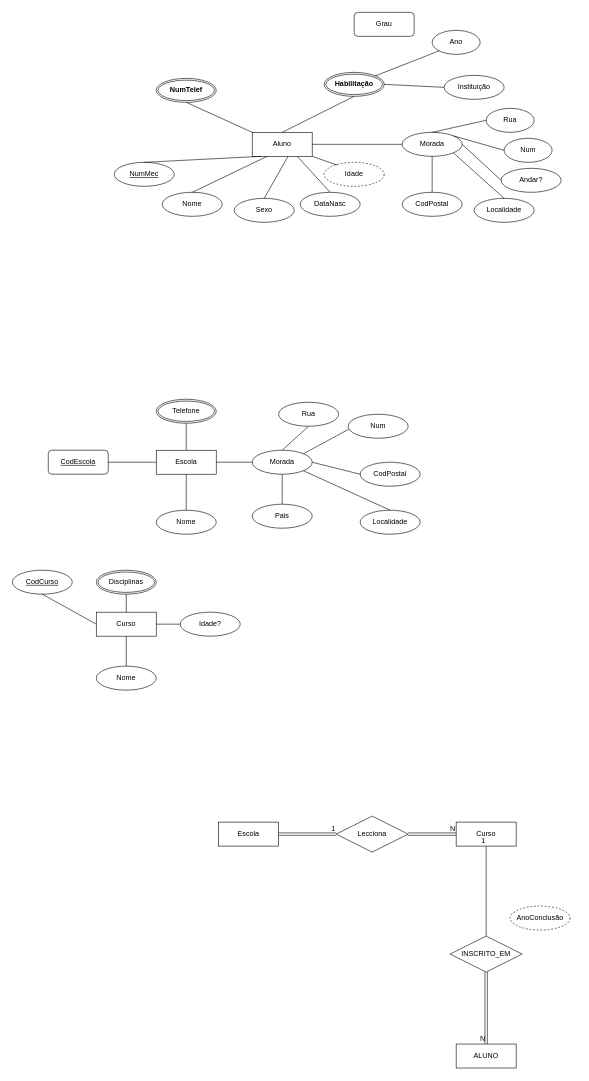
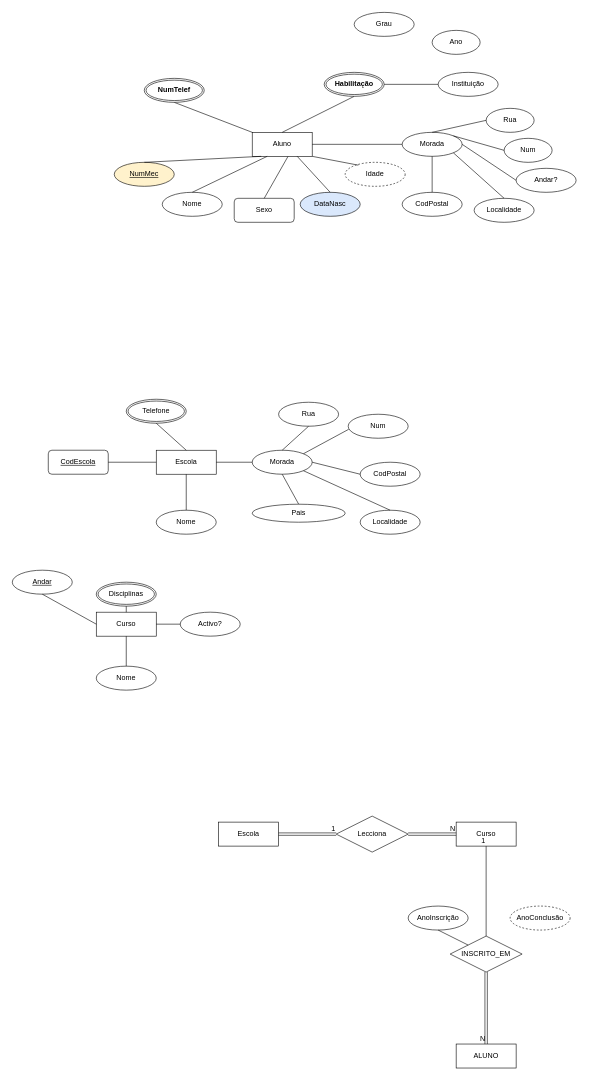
node "Grau": shape rounded rectangle -> ellipse
edge "Ano" -- "Habilitação": removed
node "Instituição": moved (474, 87) -> (468, 84)
node "NumTelef": moved (186, 90) -> (174, 90)
node "NumMec": fillcolor #ffffff -> #fff2cc
node "Idade": moved (354, 174) -> (375, 174)
node "Andar?": moved (531, 180) -> (546, 180)
node "DataNasc": fillcolor #ffffff -> #dae8fc
node "Sexo": shape ellipse -> rounded rectangle
node "Telefone": moved (186, 411) -> (156, 411)
node "Pais": size 60x24 -> 93x18
node "CodCurso": label "CodCurso" -> "Andar"
node "Disciplinas": moved (126, 582) -> (126, 594)
node "Idade?": label "Idade?" -> "Activo?"
node "AnoInscrição": added
edge "AnoInscrição" -- "INSCRITO_EM": added
